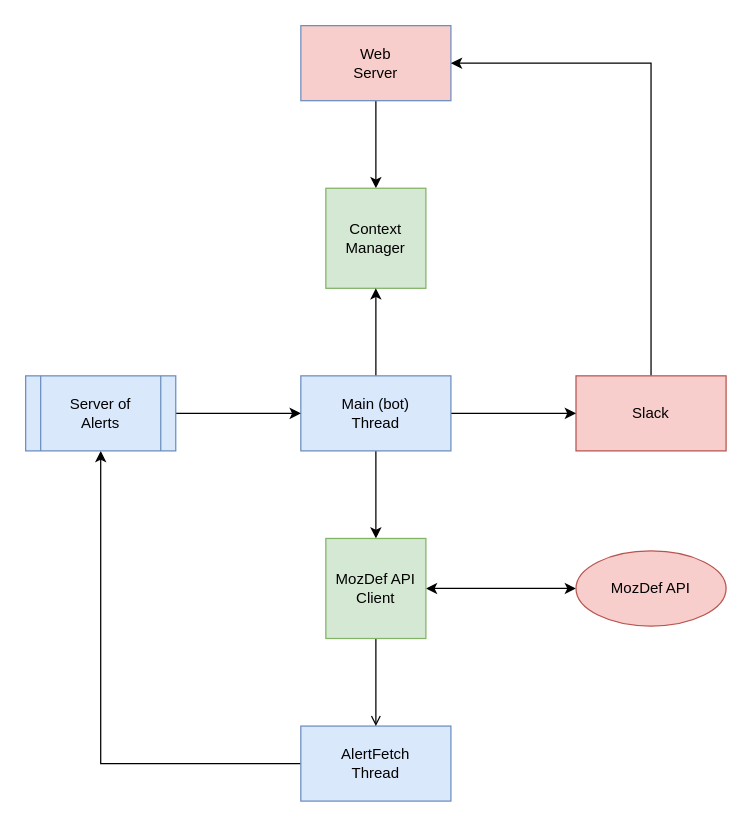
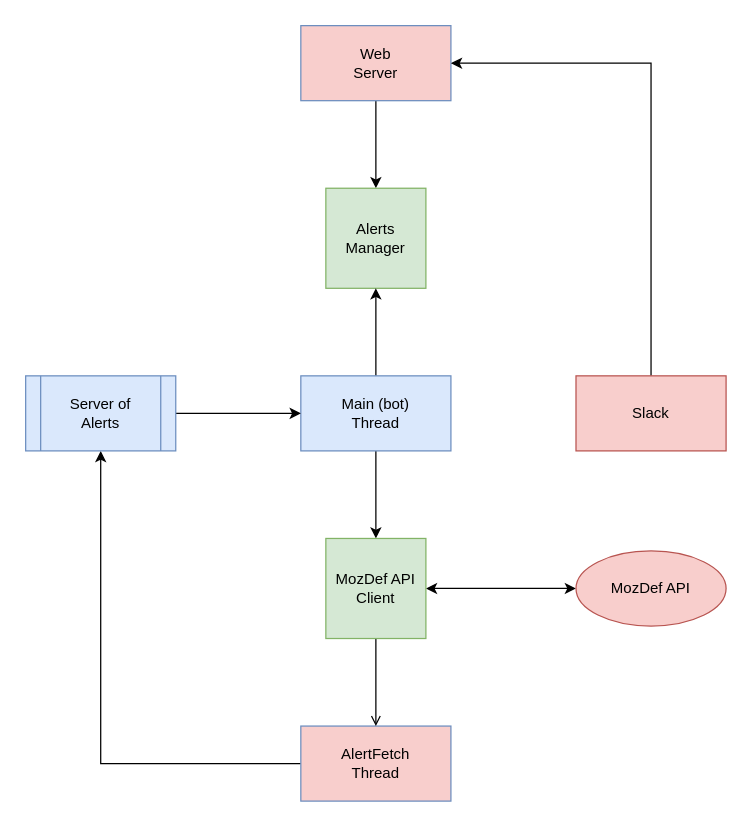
node "Context Manager": label "Context Manager" -> "Alerts Manager"
edge "Main (bot) Thread" -> "Slack": removed
node "AlertFetch Thread": fillcolor #dae8fc -> #f8cecc
